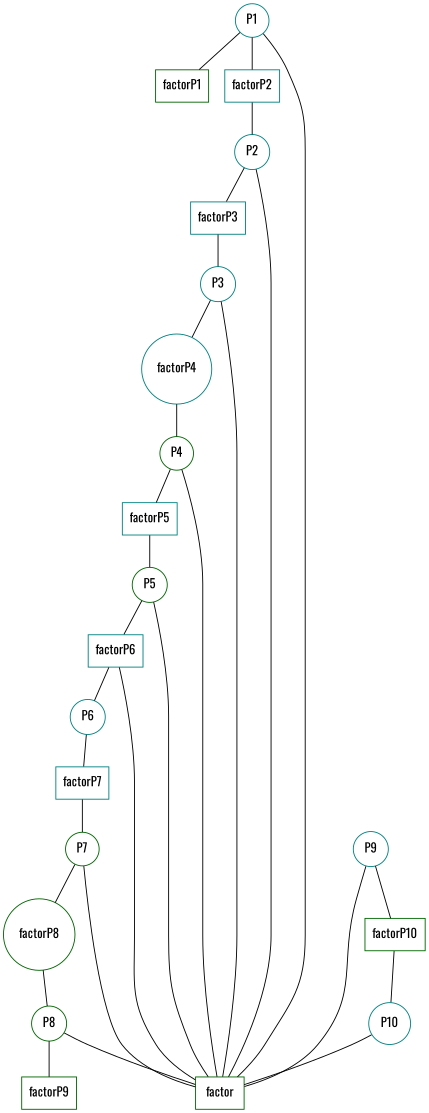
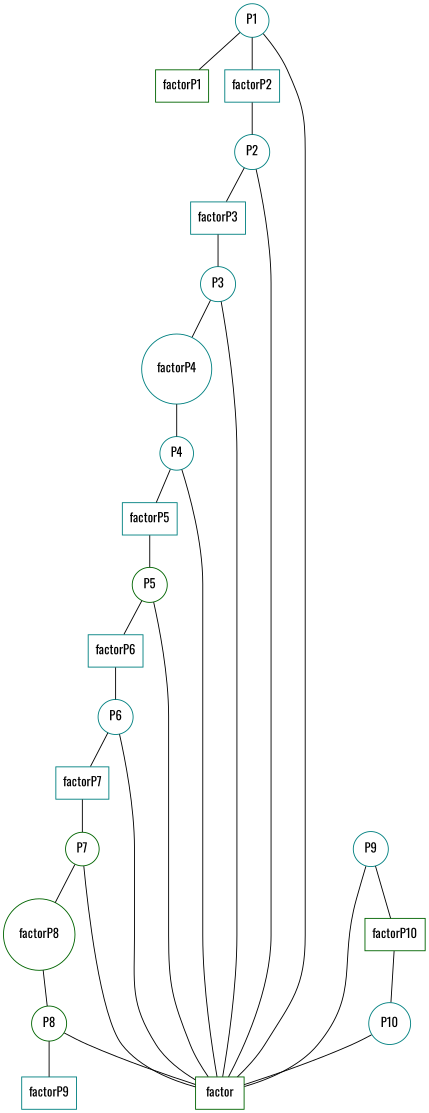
node "P4": color darkgreen -> teal
edge "factorP6" -- "factor": now "P6" -- "factor"
node "factorP9": color darkgreen -> teal
